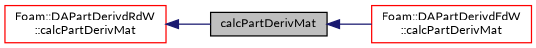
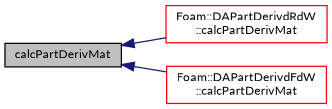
edge "calcPartDerivMat" -> "Foam::DAPartDerivdRdW ::calcPartDerivMat": reversed
